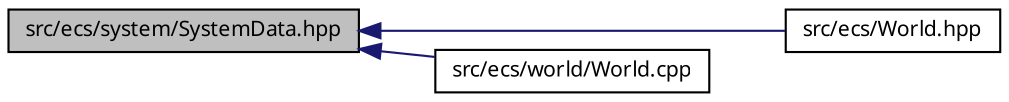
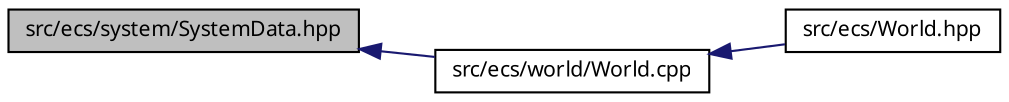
edge "src/ecs/World.hpp" -> "src/ecs/system/SystemData.hpp": now "src/ecs/World.hpp" -> "src/ecs/world/World.cpp"
